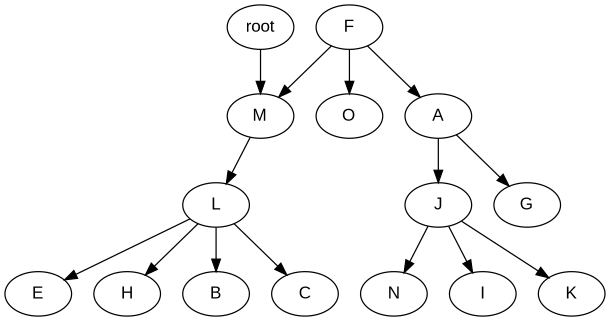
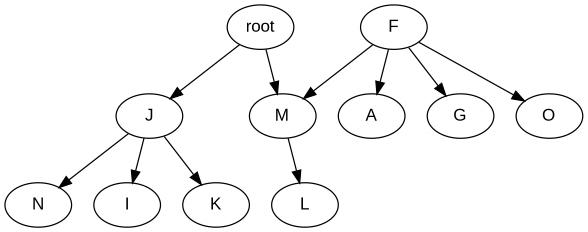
edge "A" -> "J": now "root" -> "J"
edge "A" -> "G": now "F" -> "G"
node "E": removed
node "H": removed
node "B": removed
node "C": removed
